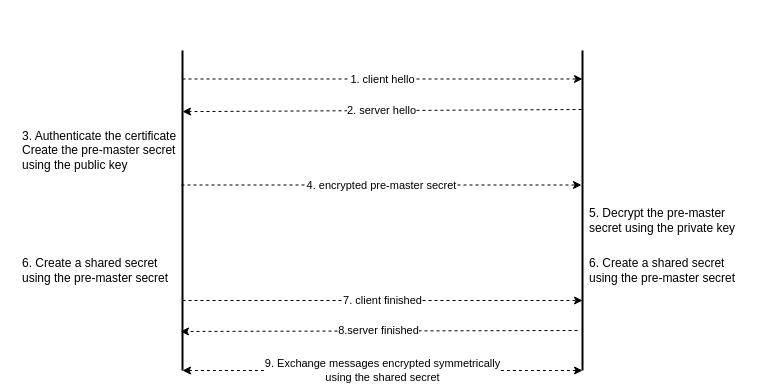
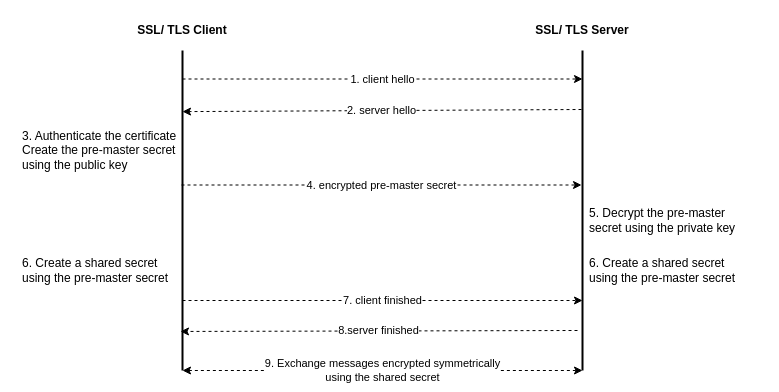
node "SSL/ TLS Client": added
node "SSL/ TLS Server": added
